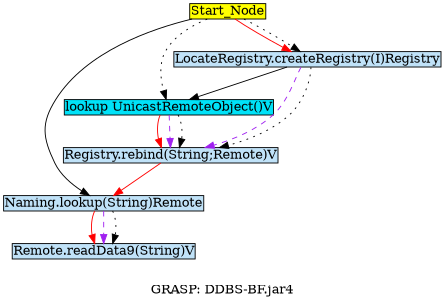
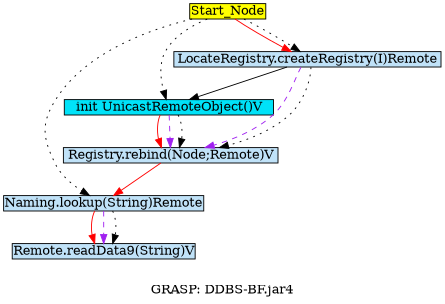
node "LocateRegistry.createRegistry(I)Registry": label "LocateRegistry.createRegistry(I)Registry" -> "LocateRegistry.createRegistry(I)Remote"
edge "Start_Node" -> "Naming.lookup(String)Remote": style solid -> dotted
node "lookup UnicastRemoteObject()V": label "lookup UnicastRemoteObject()V" -> "init UnicastRemoteObject()V"
node "Registry.rebind(String;Remote)V": label "Registry.rebind(String;Remote)V" -> "Registry.rebind(Node;Remote)V"
